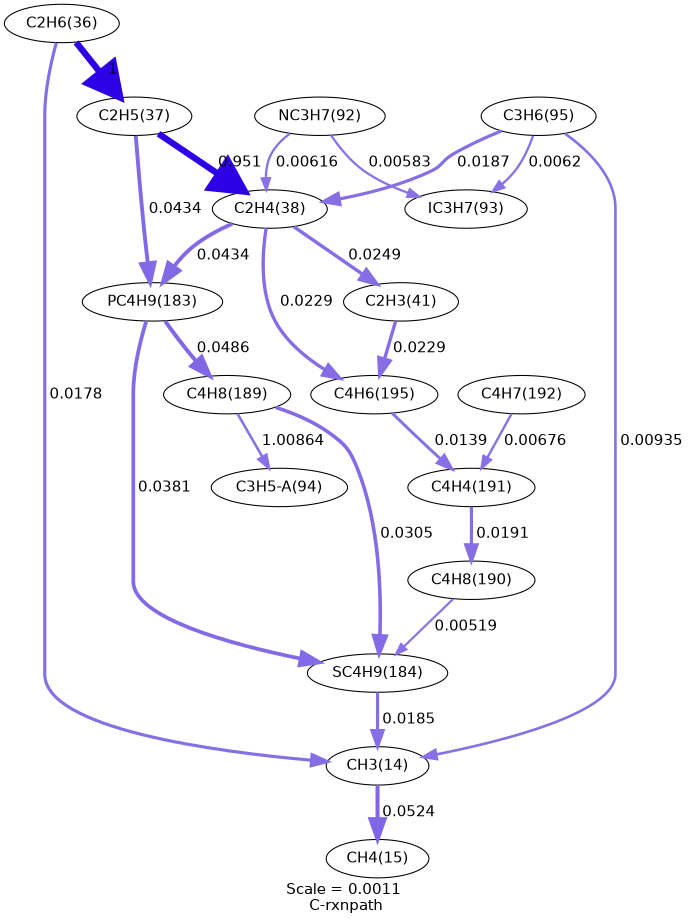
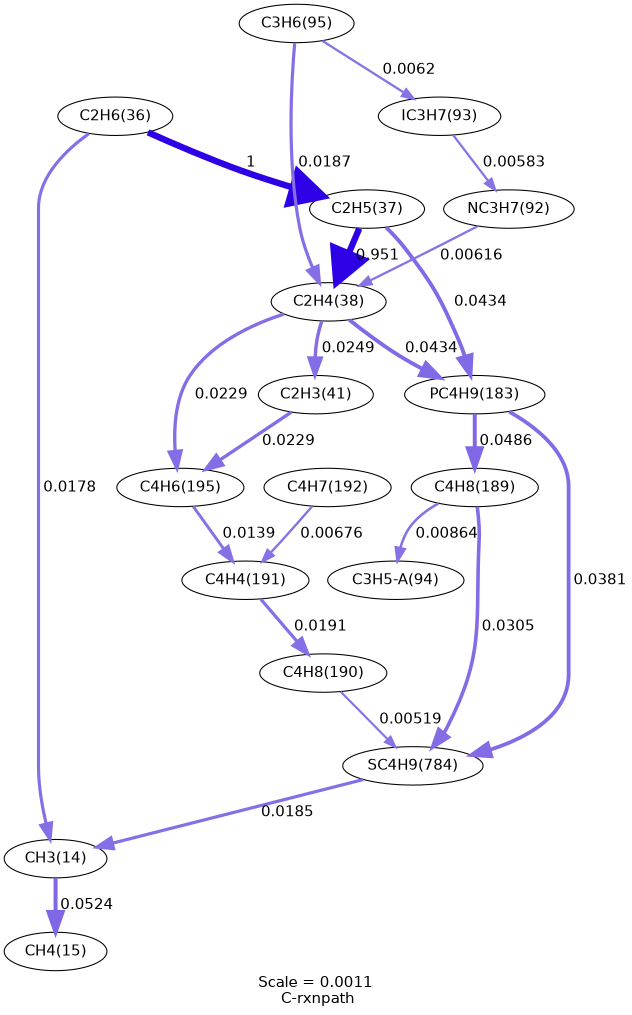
edge "NC3H7(92)" -> "IC3H7(93)": reversed
edge "C4H8(189)" -> "C3H5-A(94)": label " 1.00864" -> " 0.00864"
edge "C3H6(95)" -> "CH3(14)": removed, label "0.00935"
node "SC4H9(184)": label "SC4H9(184)" -> "SC4H9(784)"
